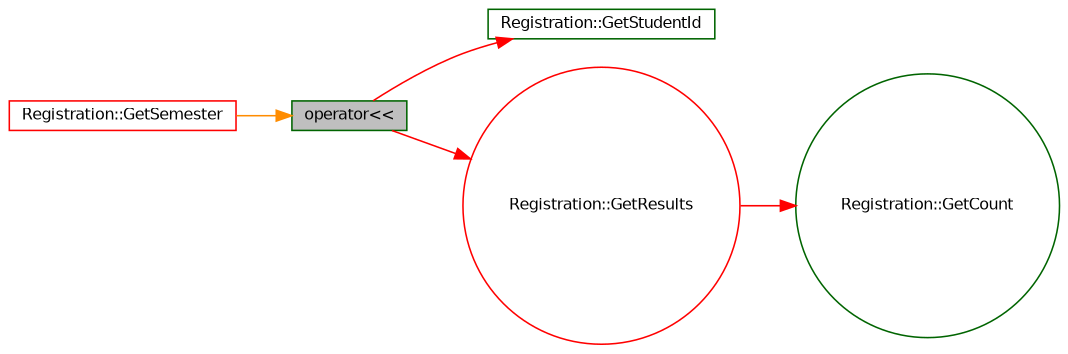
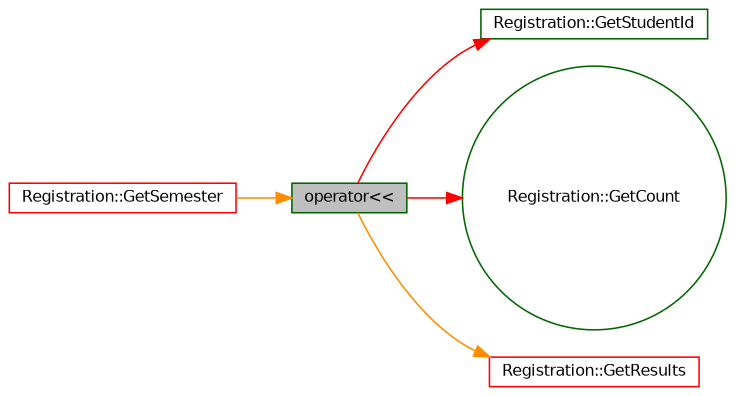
edge "operator<<" -> "Registration::GetResults": color red -> darkorange
node "Registration::GetResults": shape circle -> box
edge "Registration::GetResults" -> "Registration::GetCount": now "operator<<" -> "Registration::GetCount"
